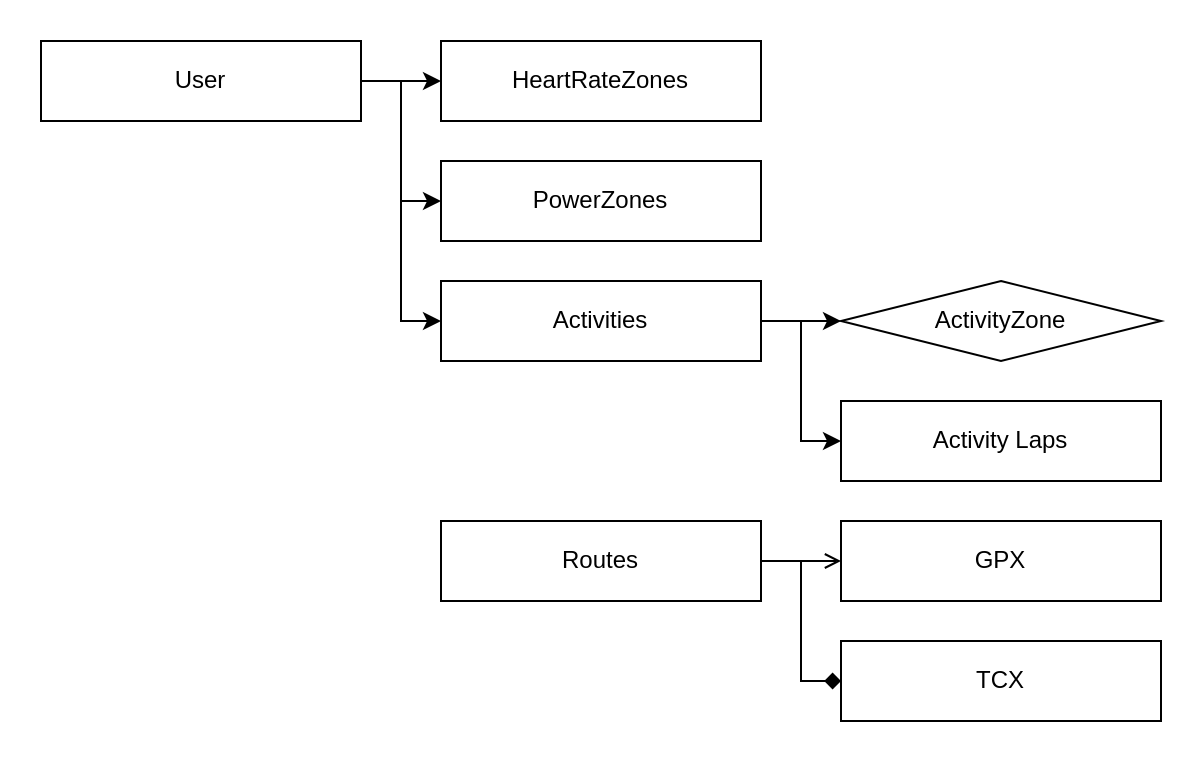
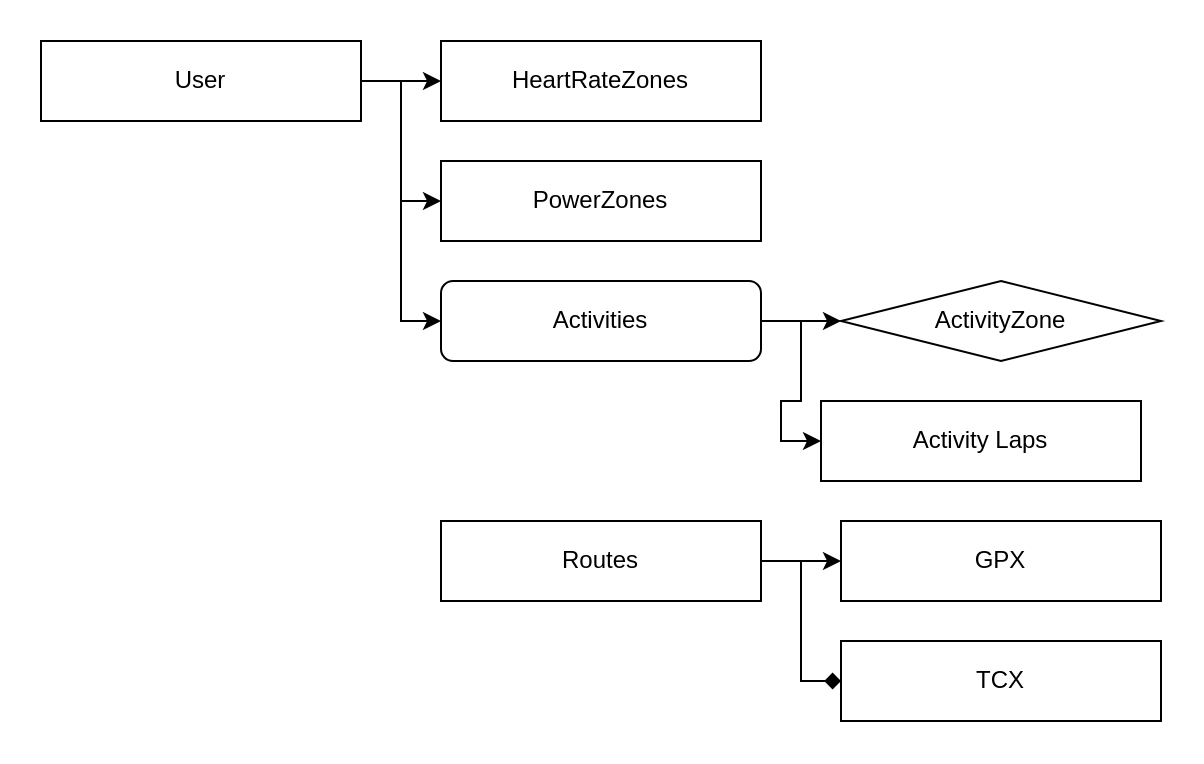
node "Activities": shape rectangle -> rounded rectangle
node "Activity Laps": moved (1001, 441) -> (981, 441)
edge "Routes" -> "GPX": arrowhead open -> classic
